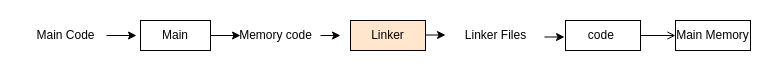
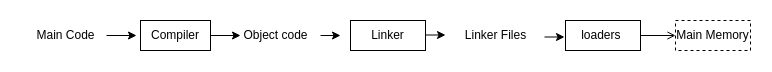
node "Main": label "Main" -> "Compiler"
node "Memory code": label "Memory code" -> "Object code"
node "Linker": fillcolor #ffe6cc -> #ffffff
node "code": label "code" -> "loaders"
node "Main Memory": style solid -> dashed
